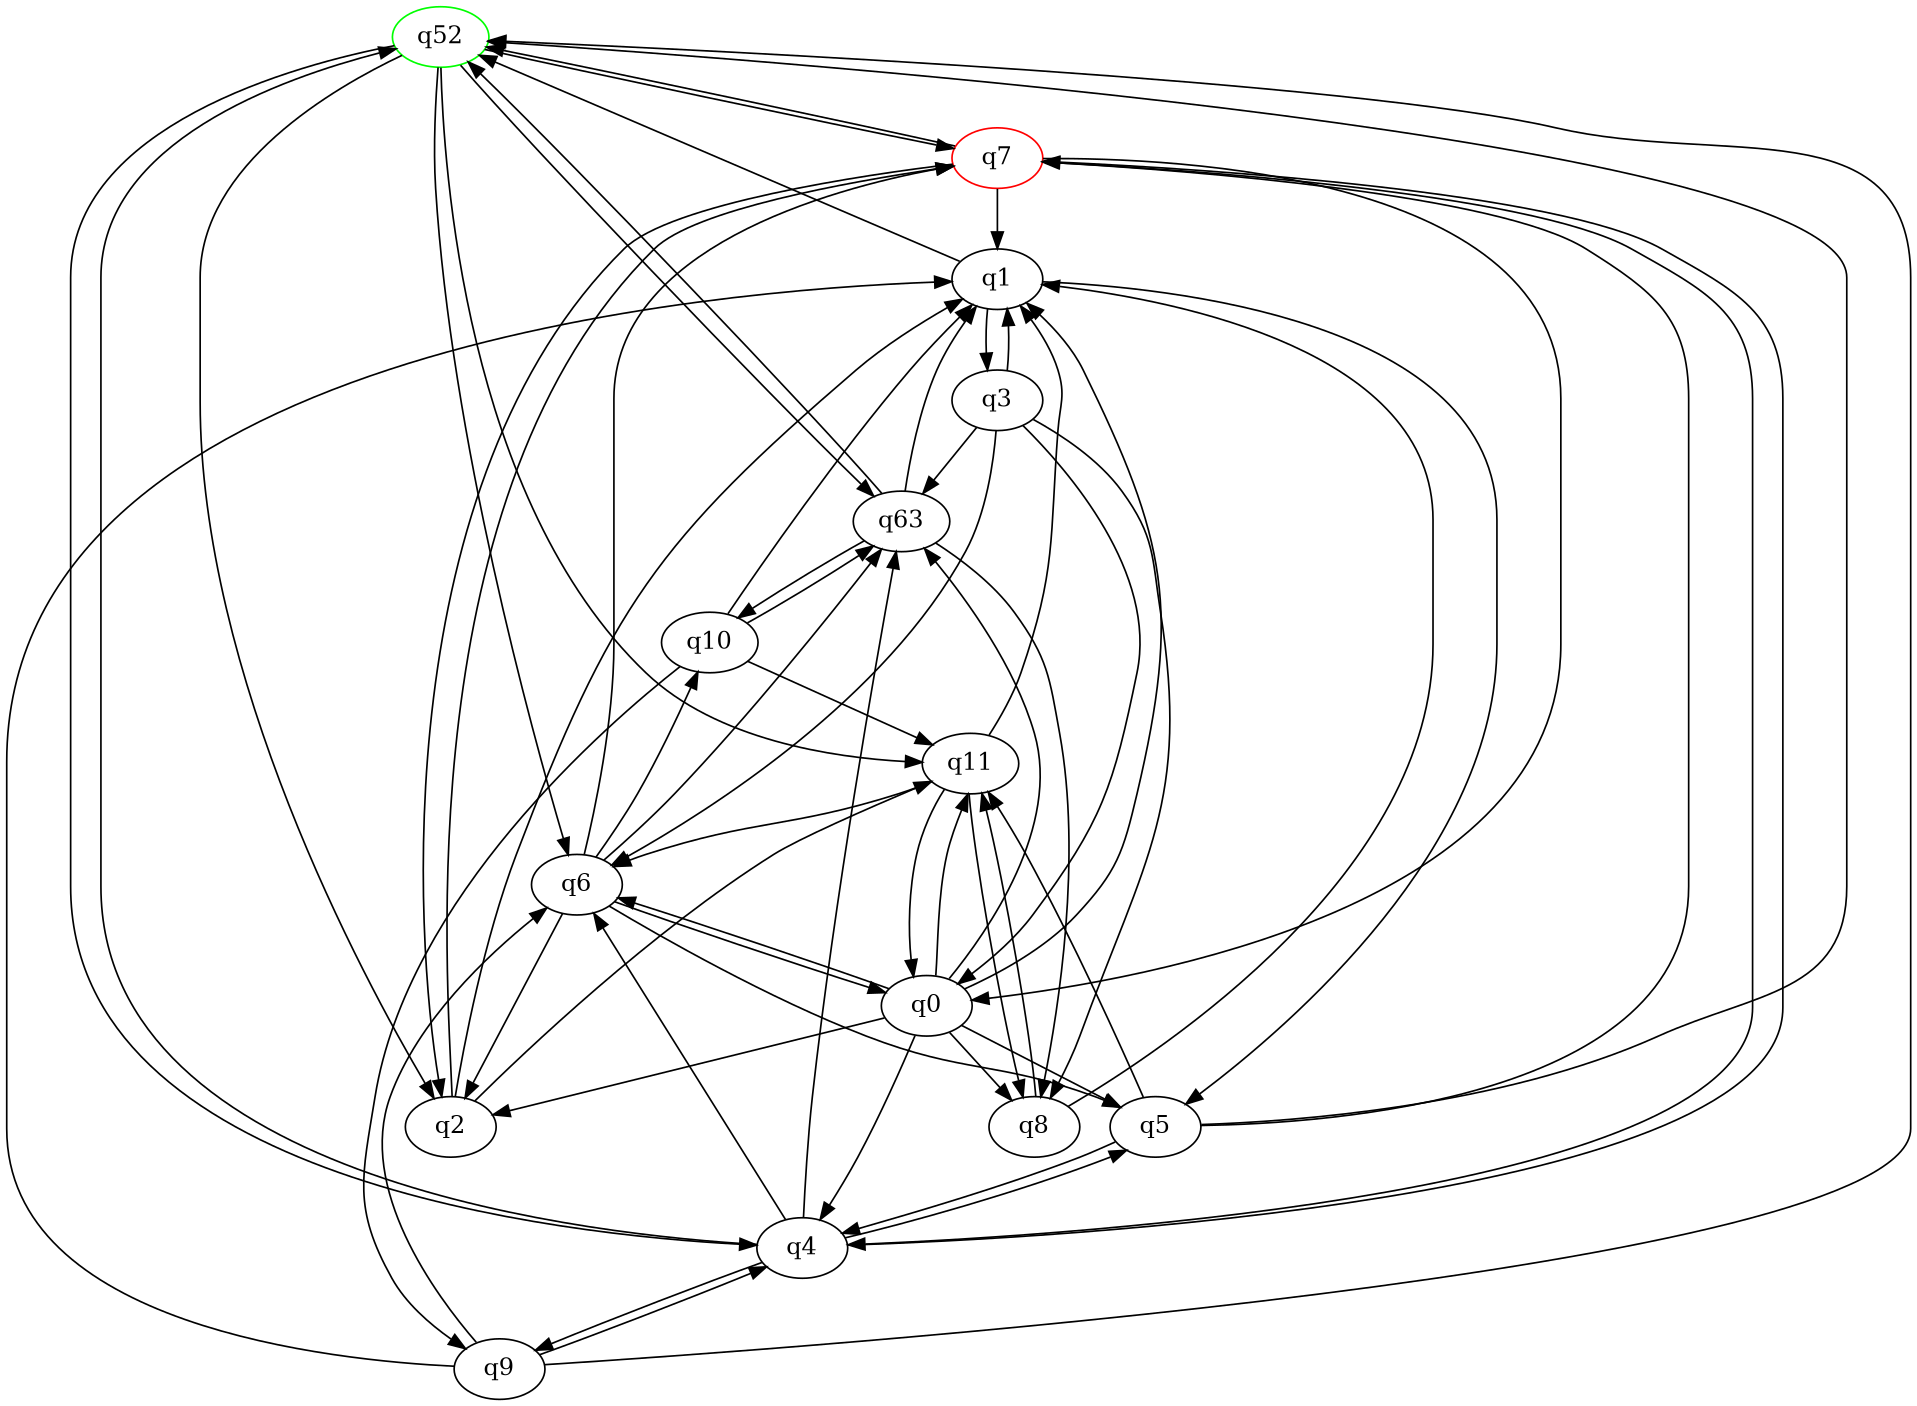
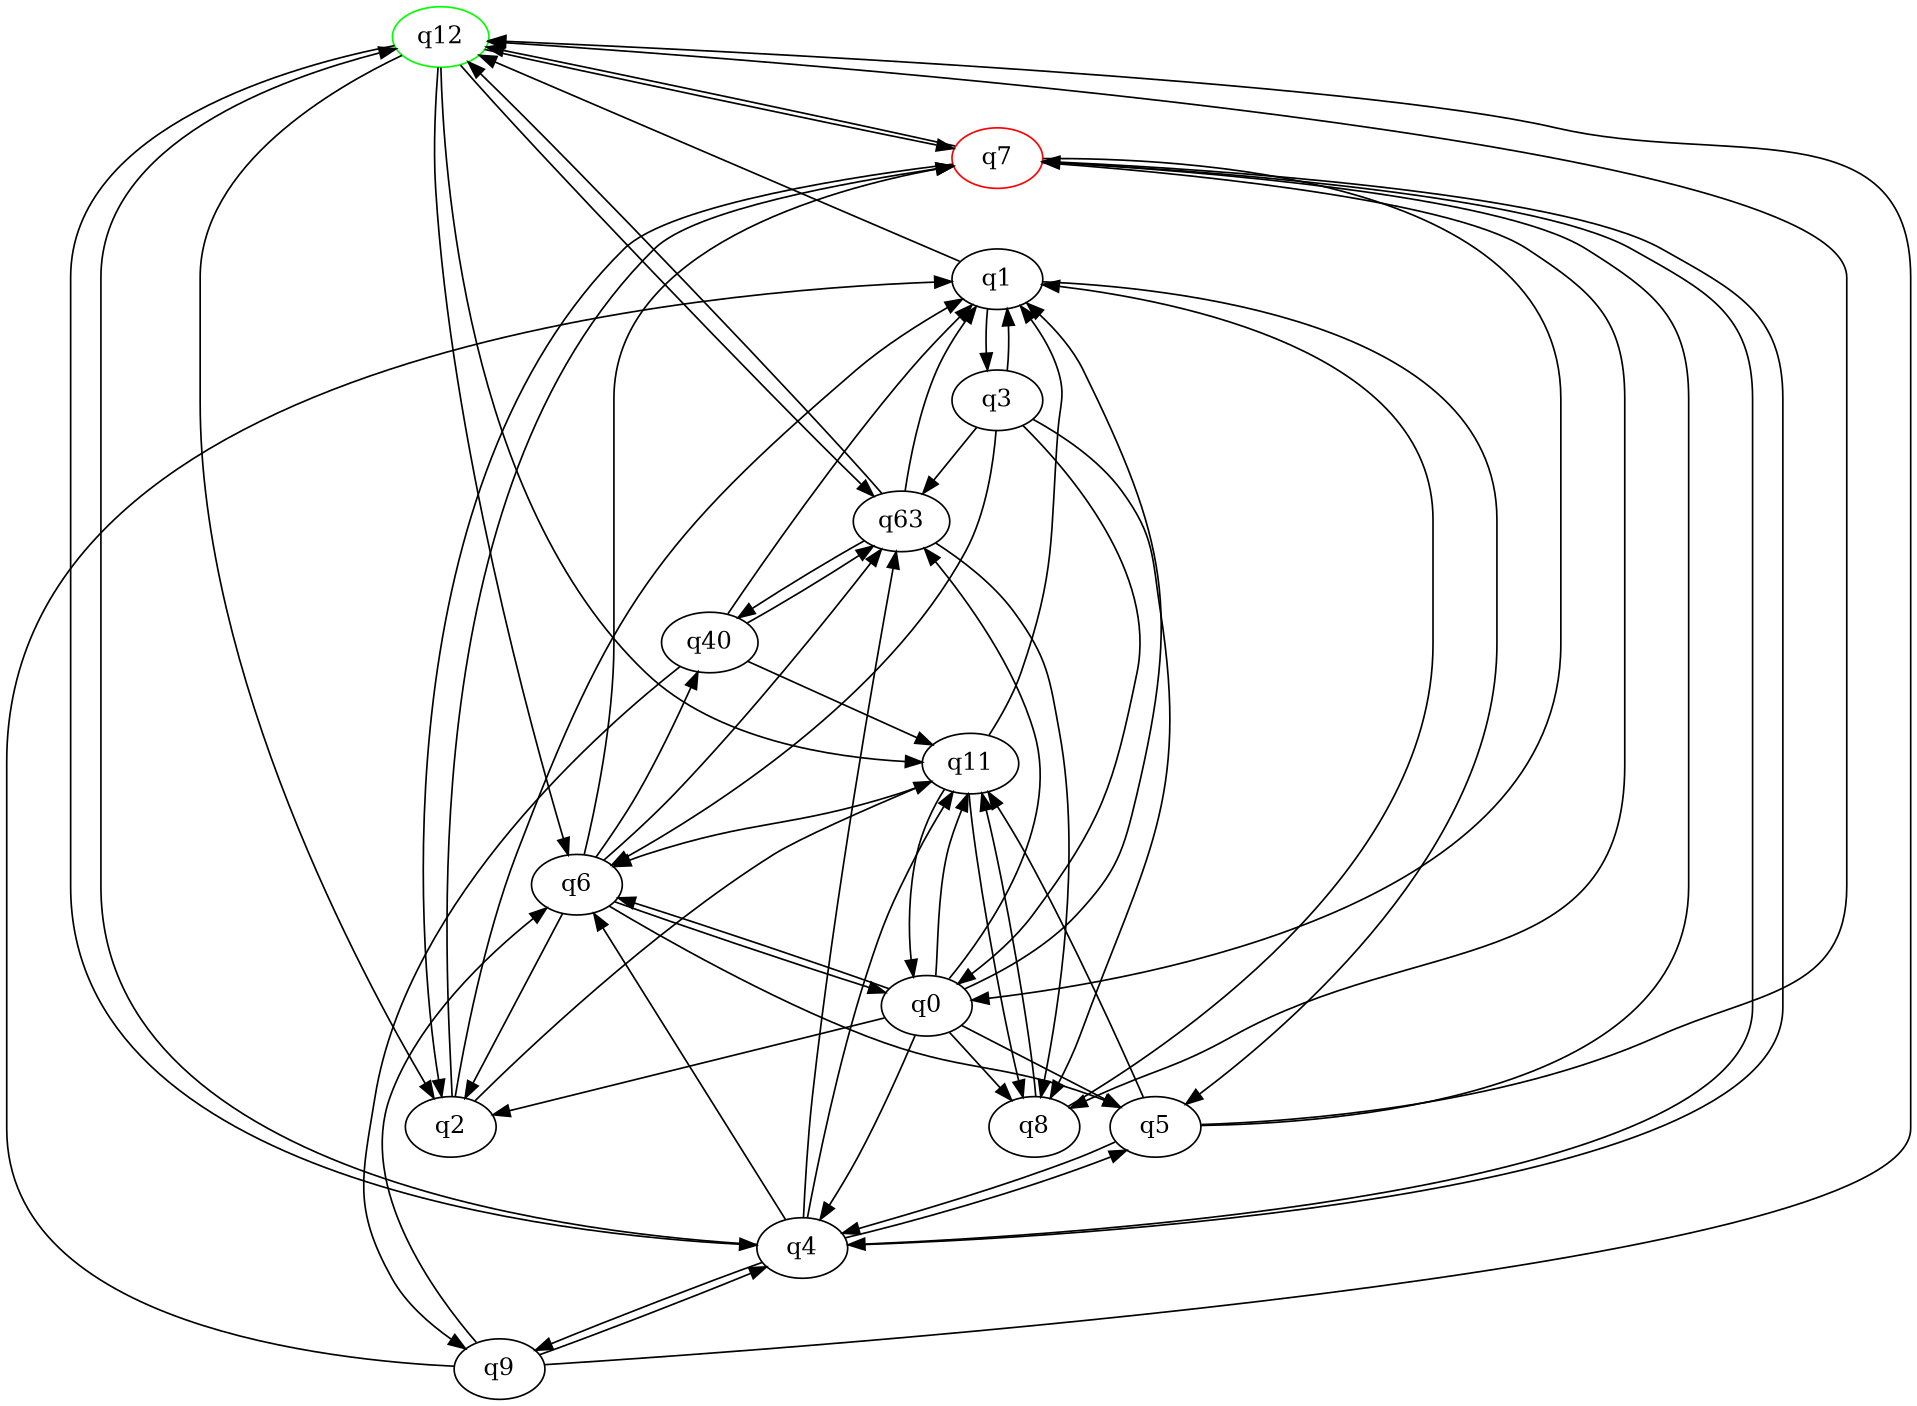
node "q52": label "q52" -> "q12"
edge "q7" -> "q1": now "q7" -> "q8"
node "q10": label "q10" -> "q40"
edge "q4" -> "q11": added
